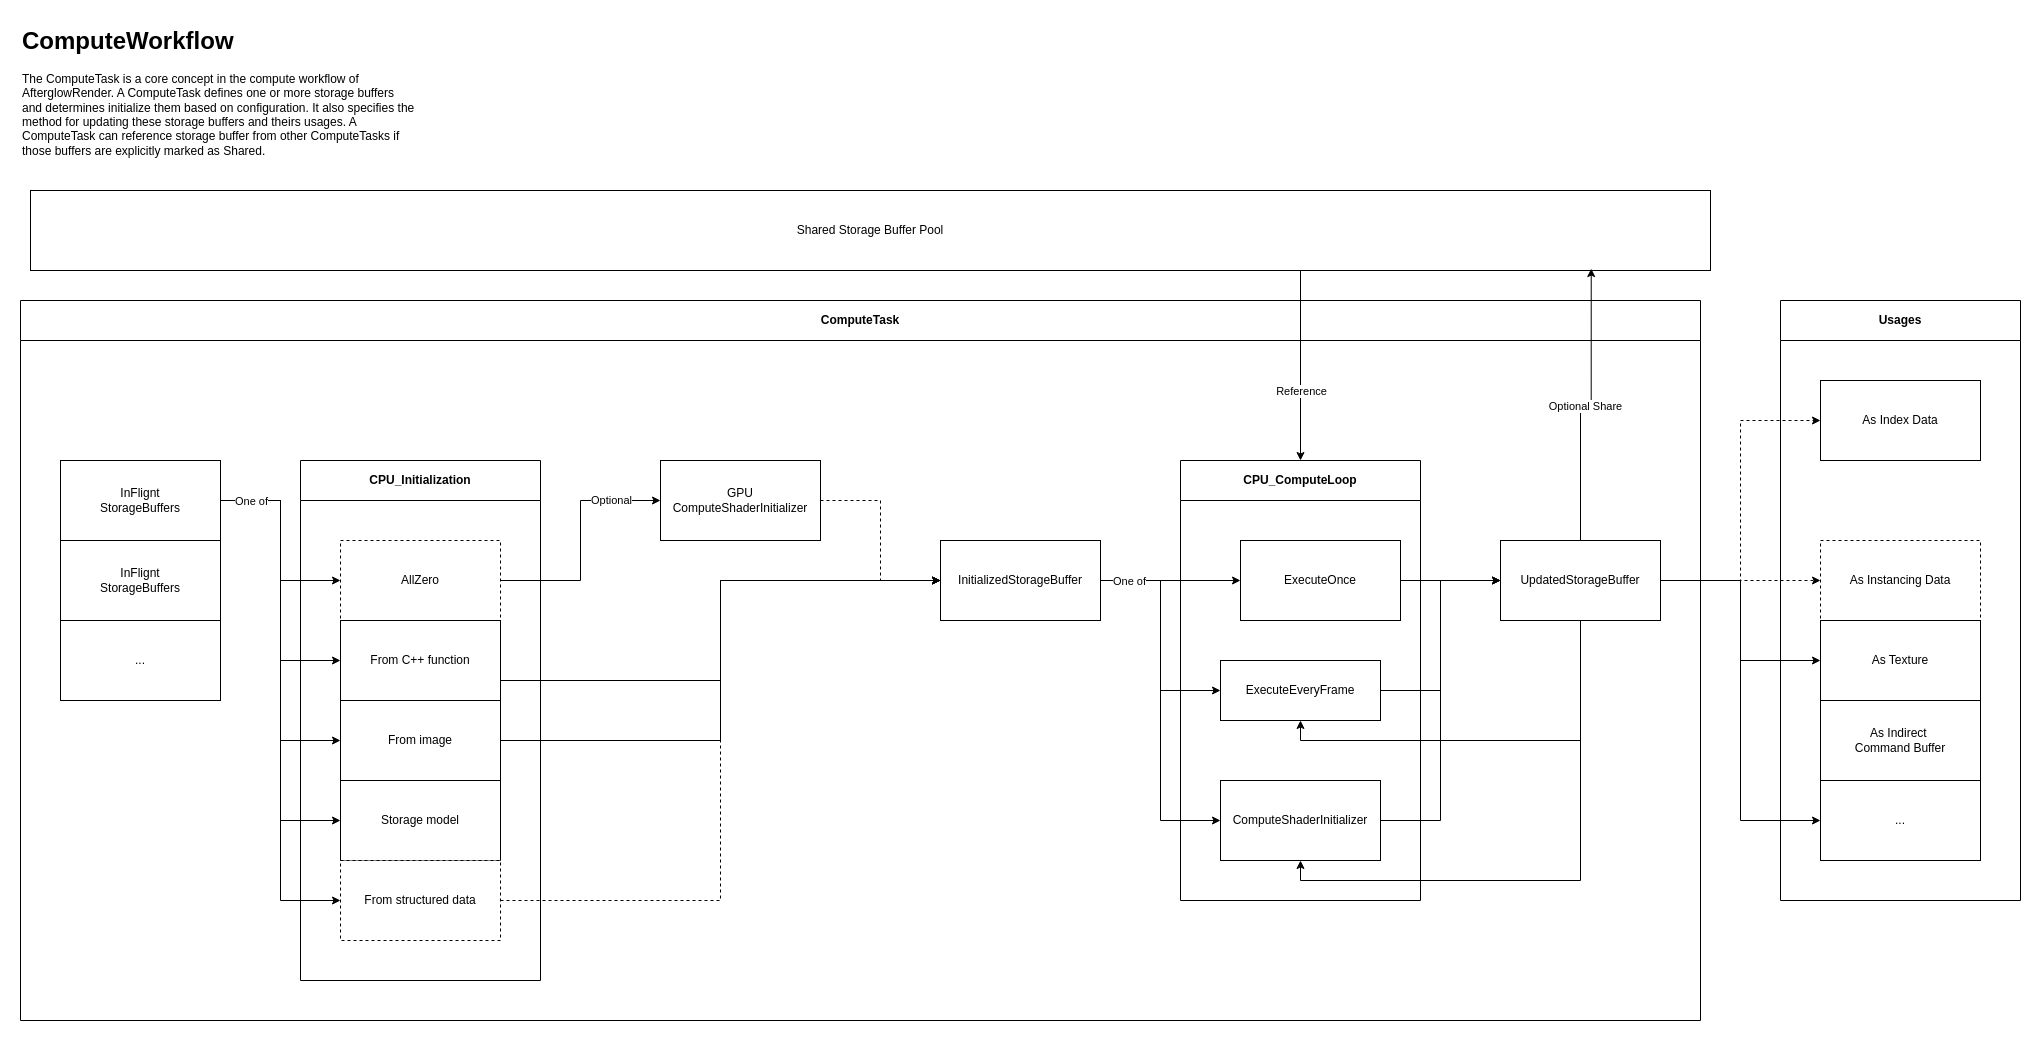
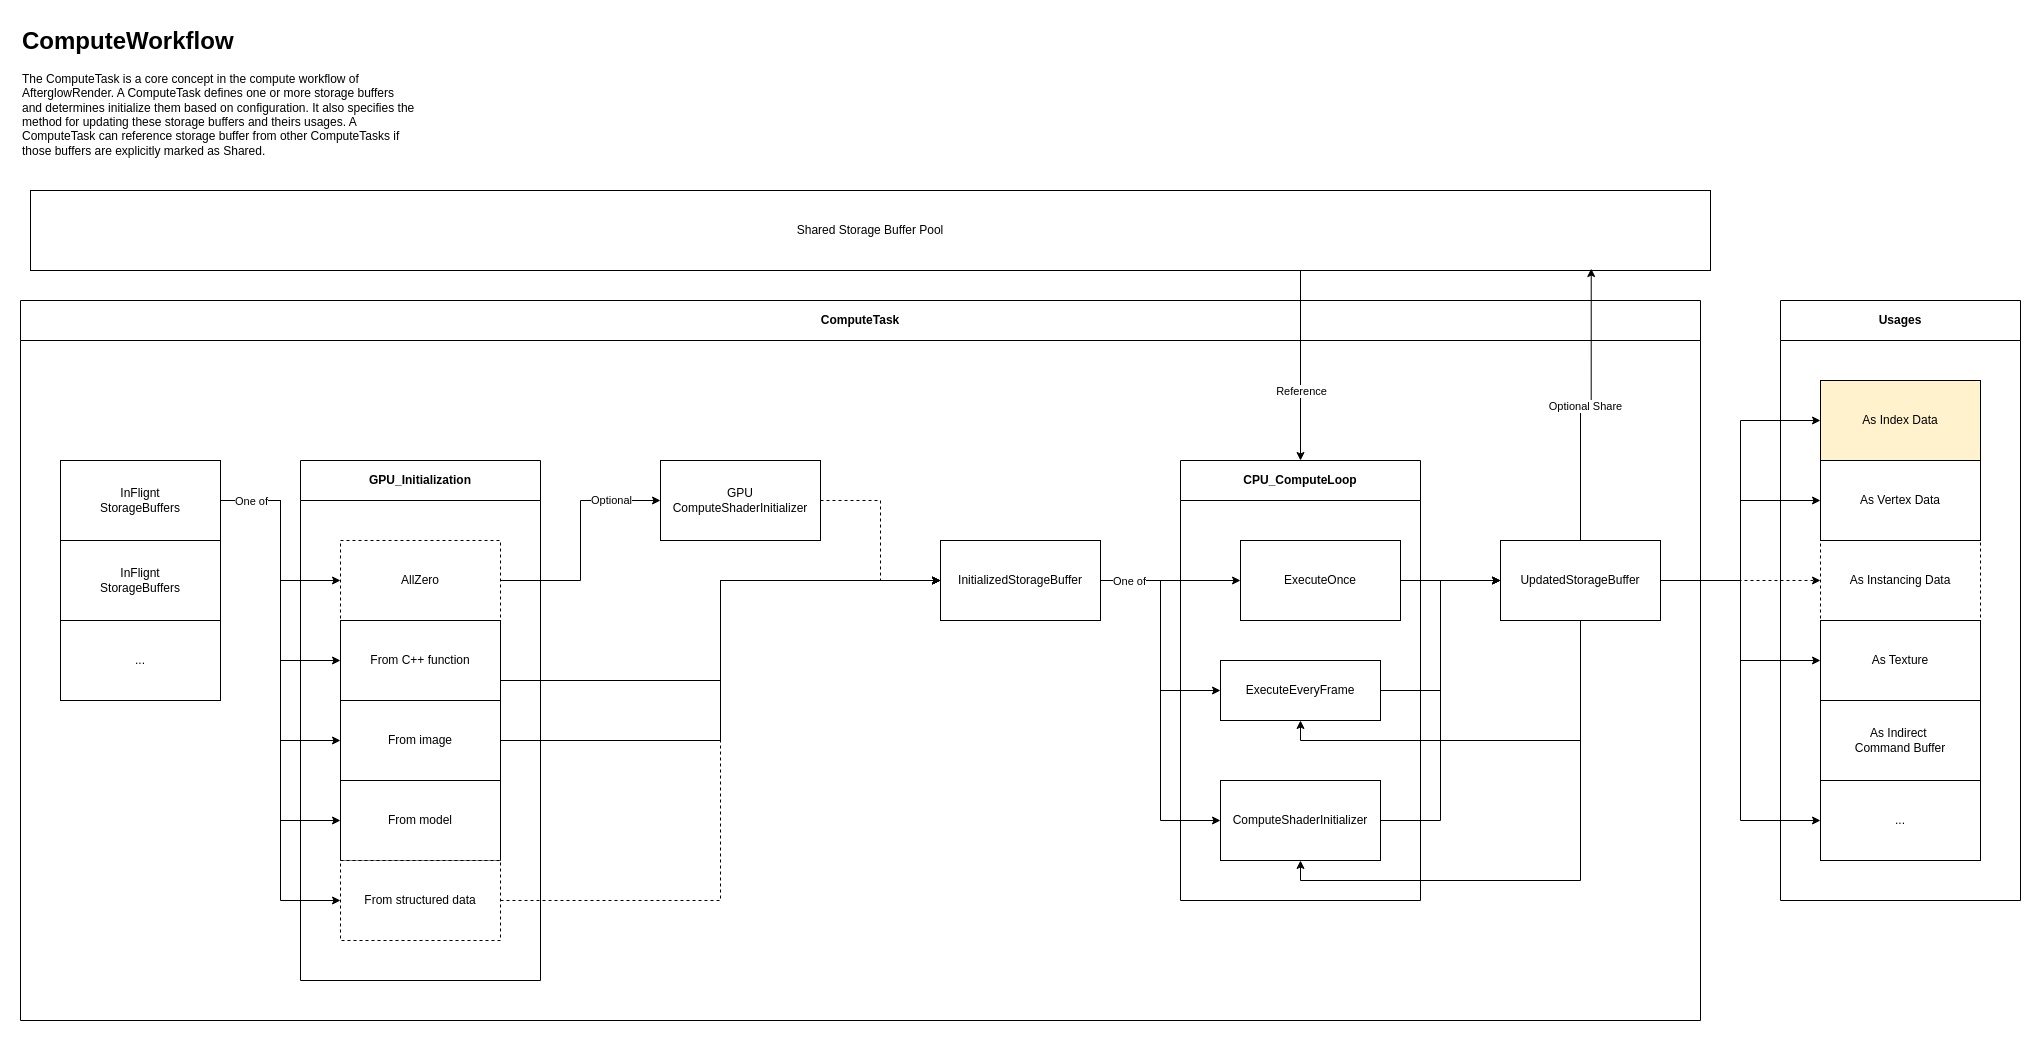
node "As Index Data": fillcolor #ffffff -> #fff2cc
edge "UpdatedStorageBuffer" -> "As Index Data": style dashed -> solid
node "CPU_Initialization": label "CPU_Initialization" -> "GPU_Initialization"
edge "UpdatedStorageBuffer" -> "As Vertex Data": added
node "As Vertex Data": added
node "Storage model": label "Storage model" -> "From model"
